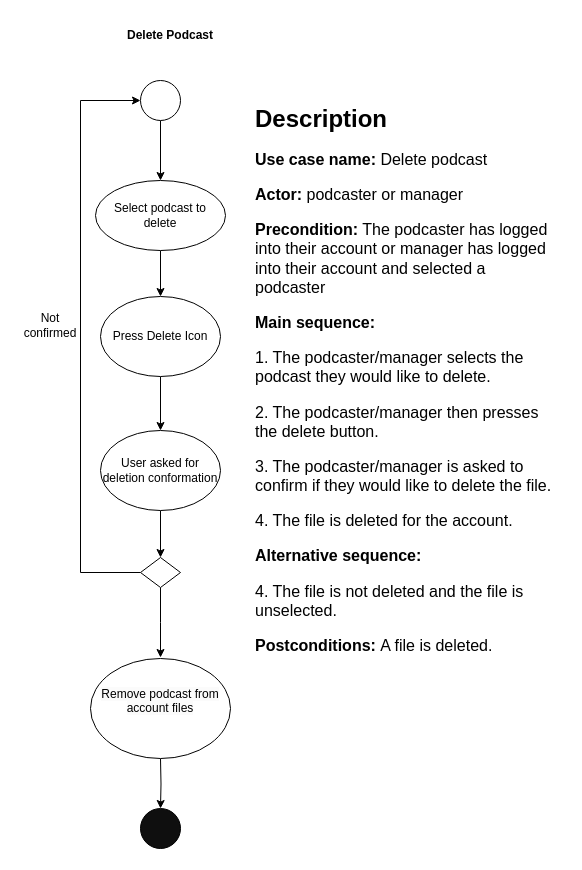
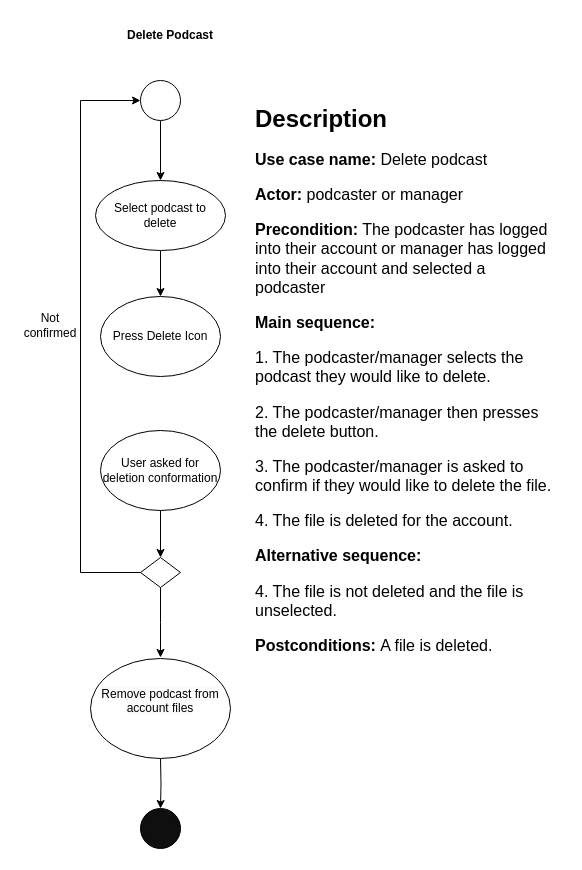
edge "Press Delete Icon" -> "User asked for deletion conformation": removed
